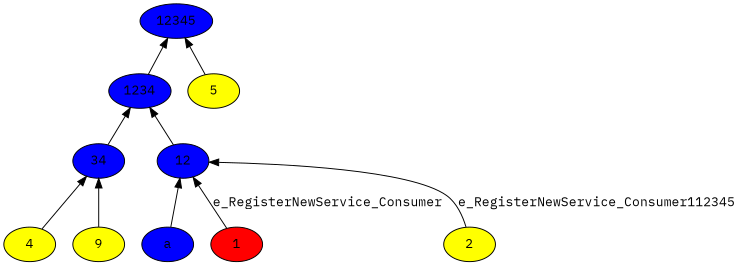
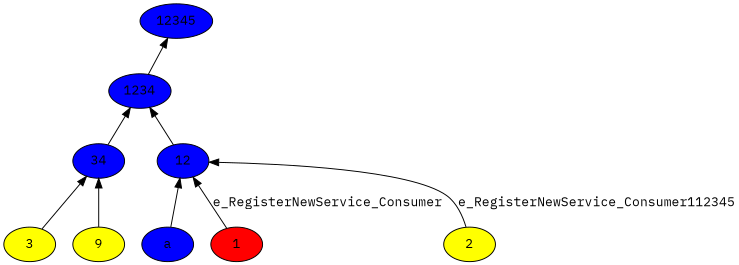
node "5": removed
node "4": label "4" -> "3"
